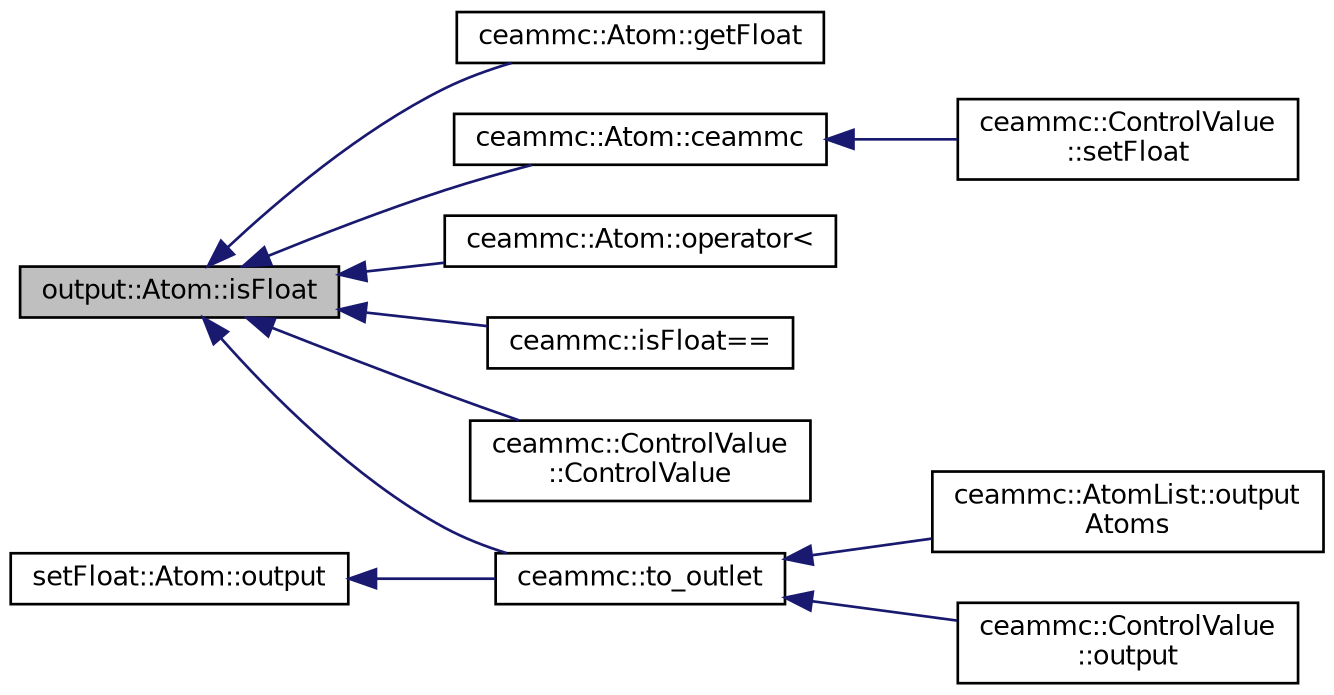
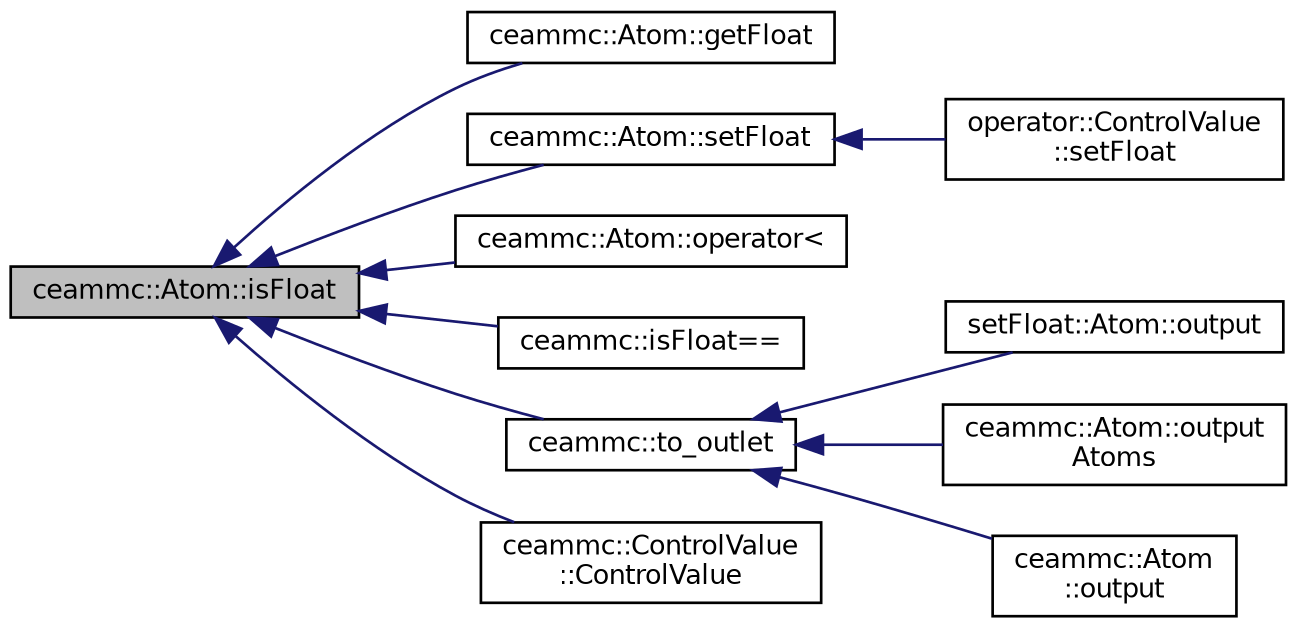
node "ceammc::Atom::ceammc": label "ceammc::Atom::ceammc" -> "ceammc::Atom::setFloat"
node "ceammc::ControlValue ::setFloat": label "ceammc::ControlValue ::setFloat" -> "operator::ControlValue ::setFloat"
node "output::Atom::isFloat": label "output::Atom::isFloat" -> "ceammc::Atom::isFloat"
node "ceammc::AtomList::output Atoms": label "ceammc::AtomList::output Atoms" -> "ceammc::Atom::output Atoms"
edge "ceammc::to_outlet" -> "setFloat::Atom::output": reversed
node "ceammc::ControlValue ::output": label "ceammc::ControlValue ::output" -> "ceammc::Atom ::output"
